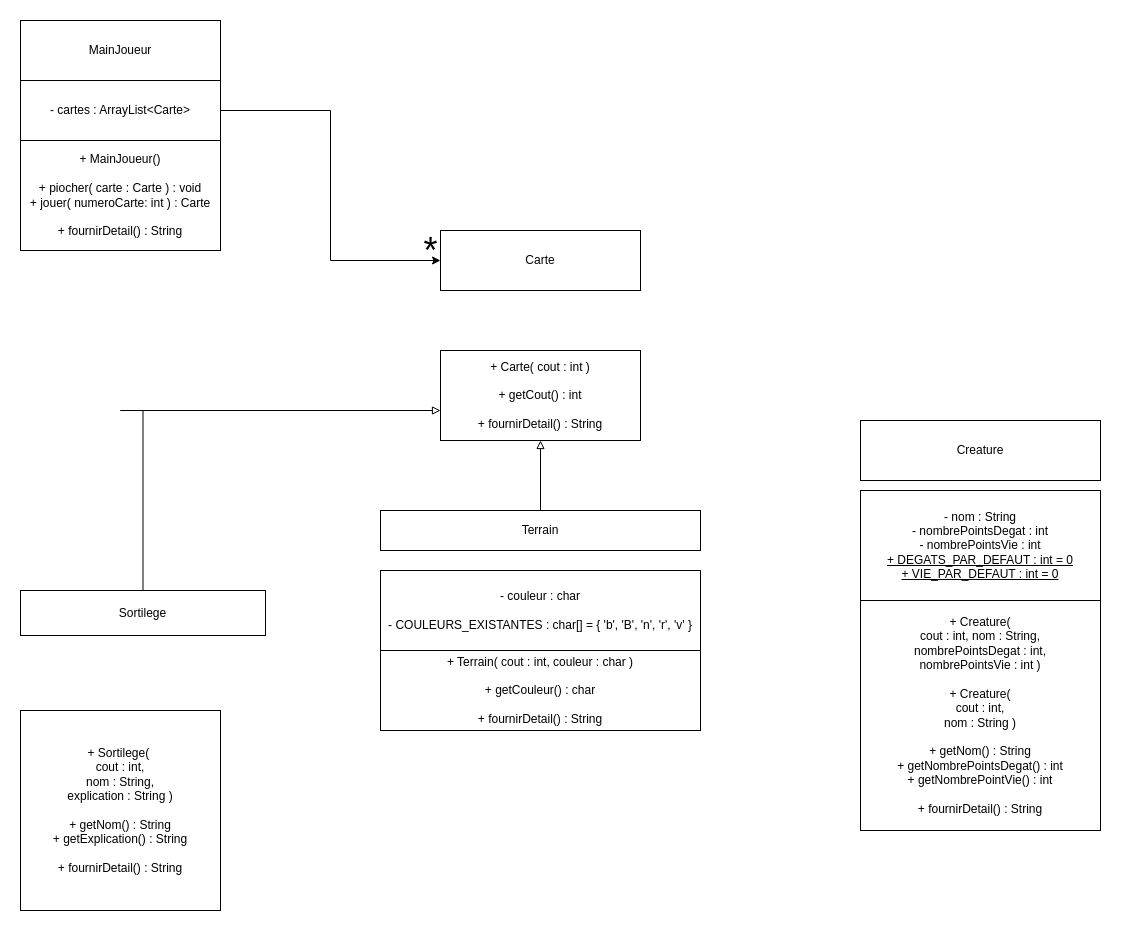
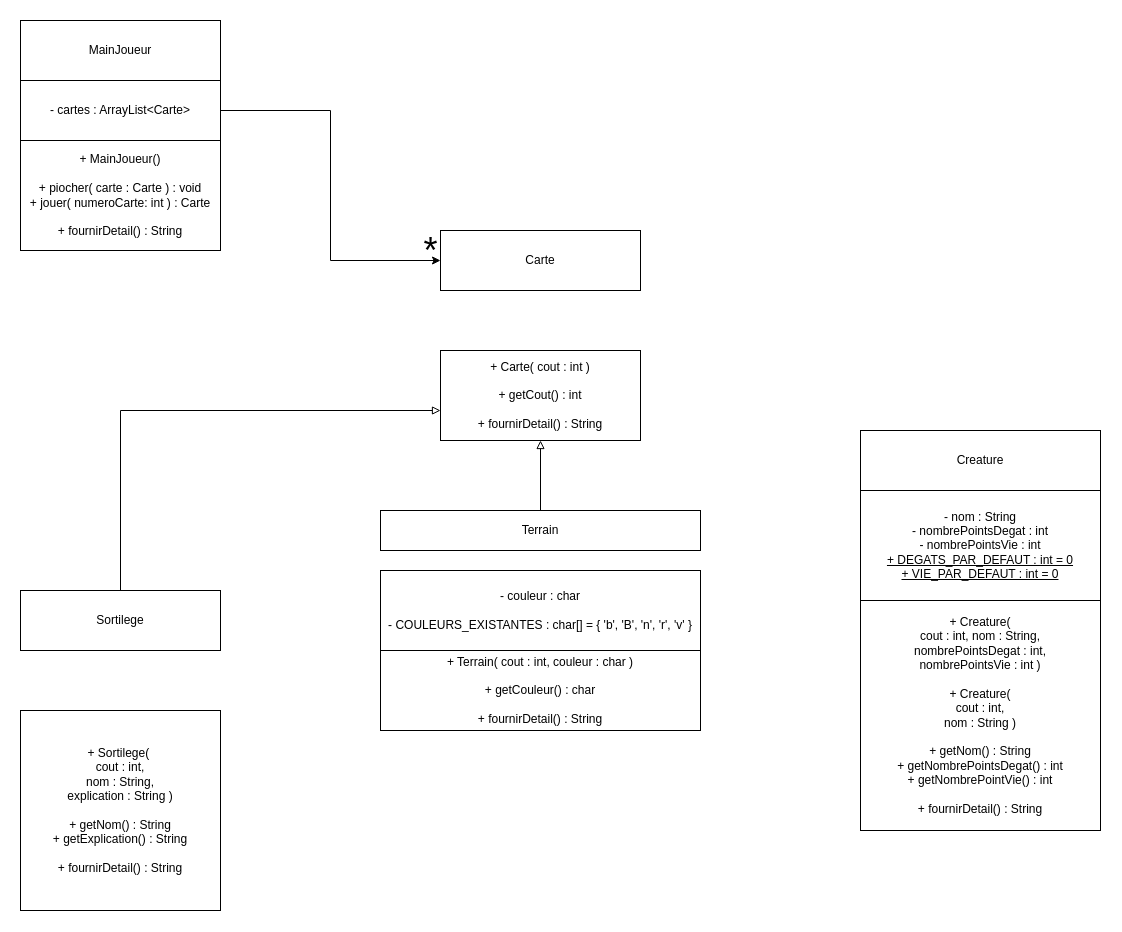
node "Creature": moved (981, 451) -> (981, 461)
node "Sortilege": size 245x45 -> 200x60
